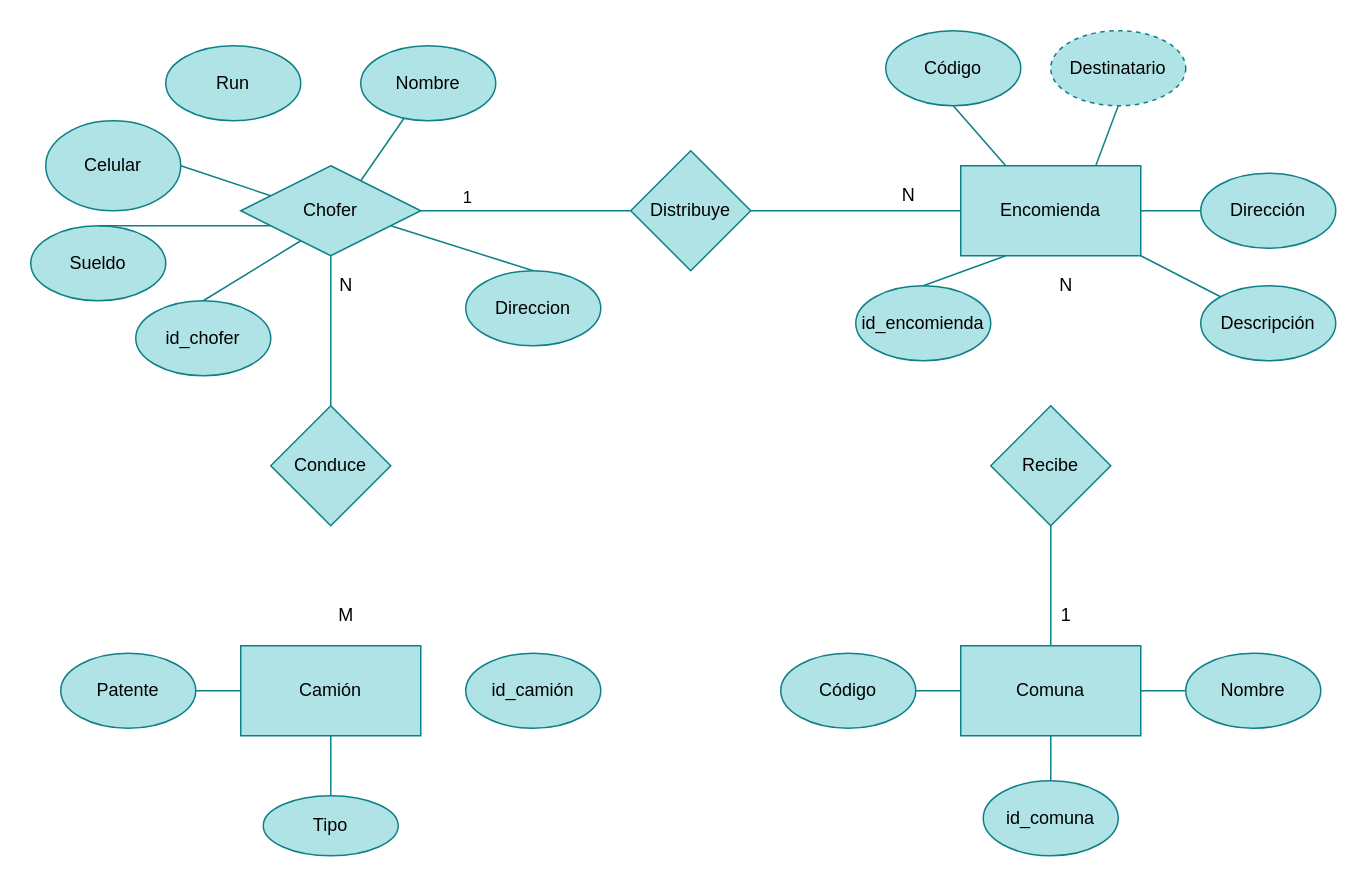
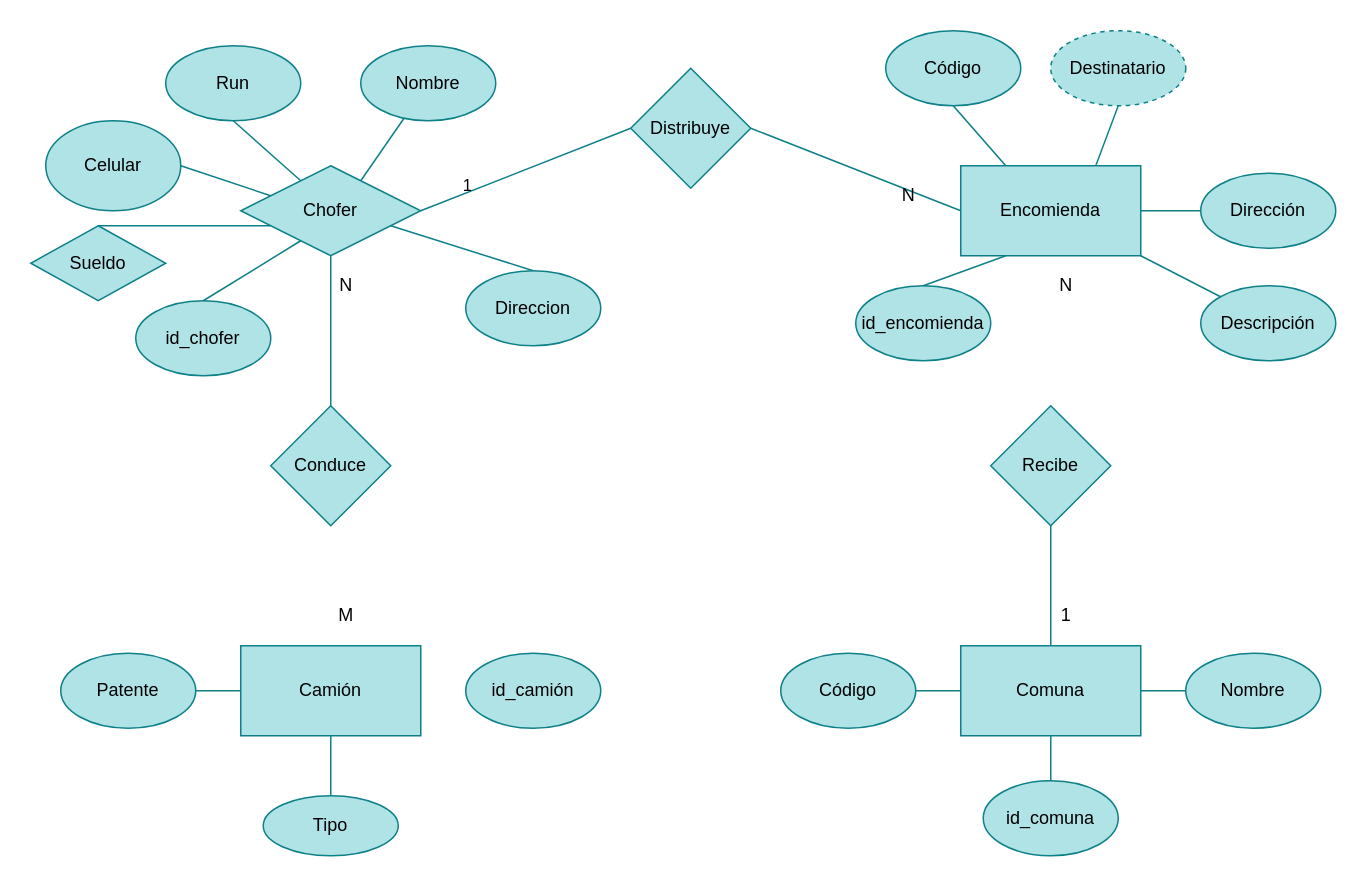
edge "Run" -- "Chofer": added
node "Distribuye": moved (691, 211) -> (691, 128)
node "Sueldo": shape ellipse -> diamond
